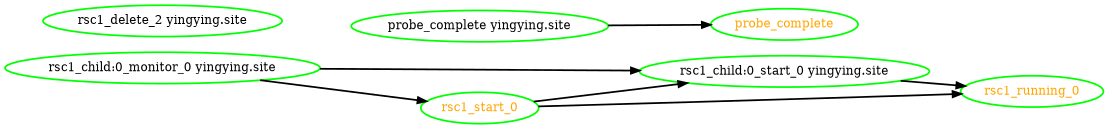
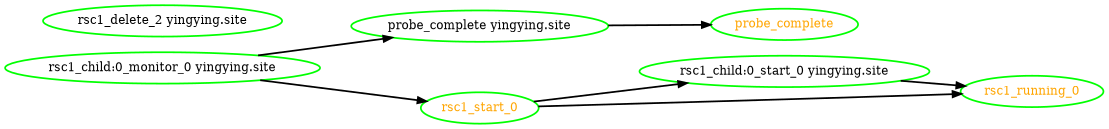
edge "rsc1_child:0_monitor_0 yingying.site" -> "rsc1_child:0_start_0 yingying.site": now "rsc1_child:0_monitor_0 yingying.site" -> "probe_complete yingying.site"
